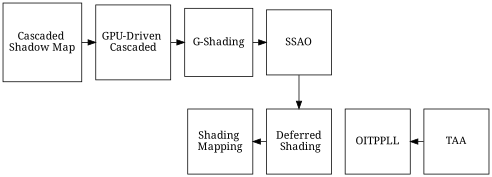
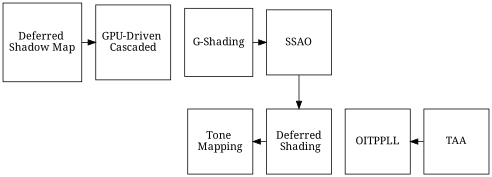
node "Cascaded Shadow Map": label "Cascaded Shadow Map" -> "Deferred Shadow Map"
edge "GPU-Driven Cascaded" -> "G-Shading": removed
node "Shading Mapping": label "Shading Mapping" -> "Tone Mapping"
